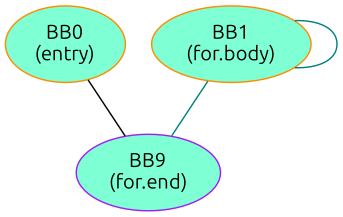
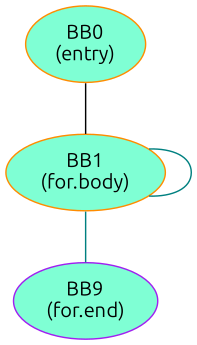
edge "BB0 (entry)" -- "BB9 (for.end)": now "BB0 (entry)" -- "BB1 (for.body)"
